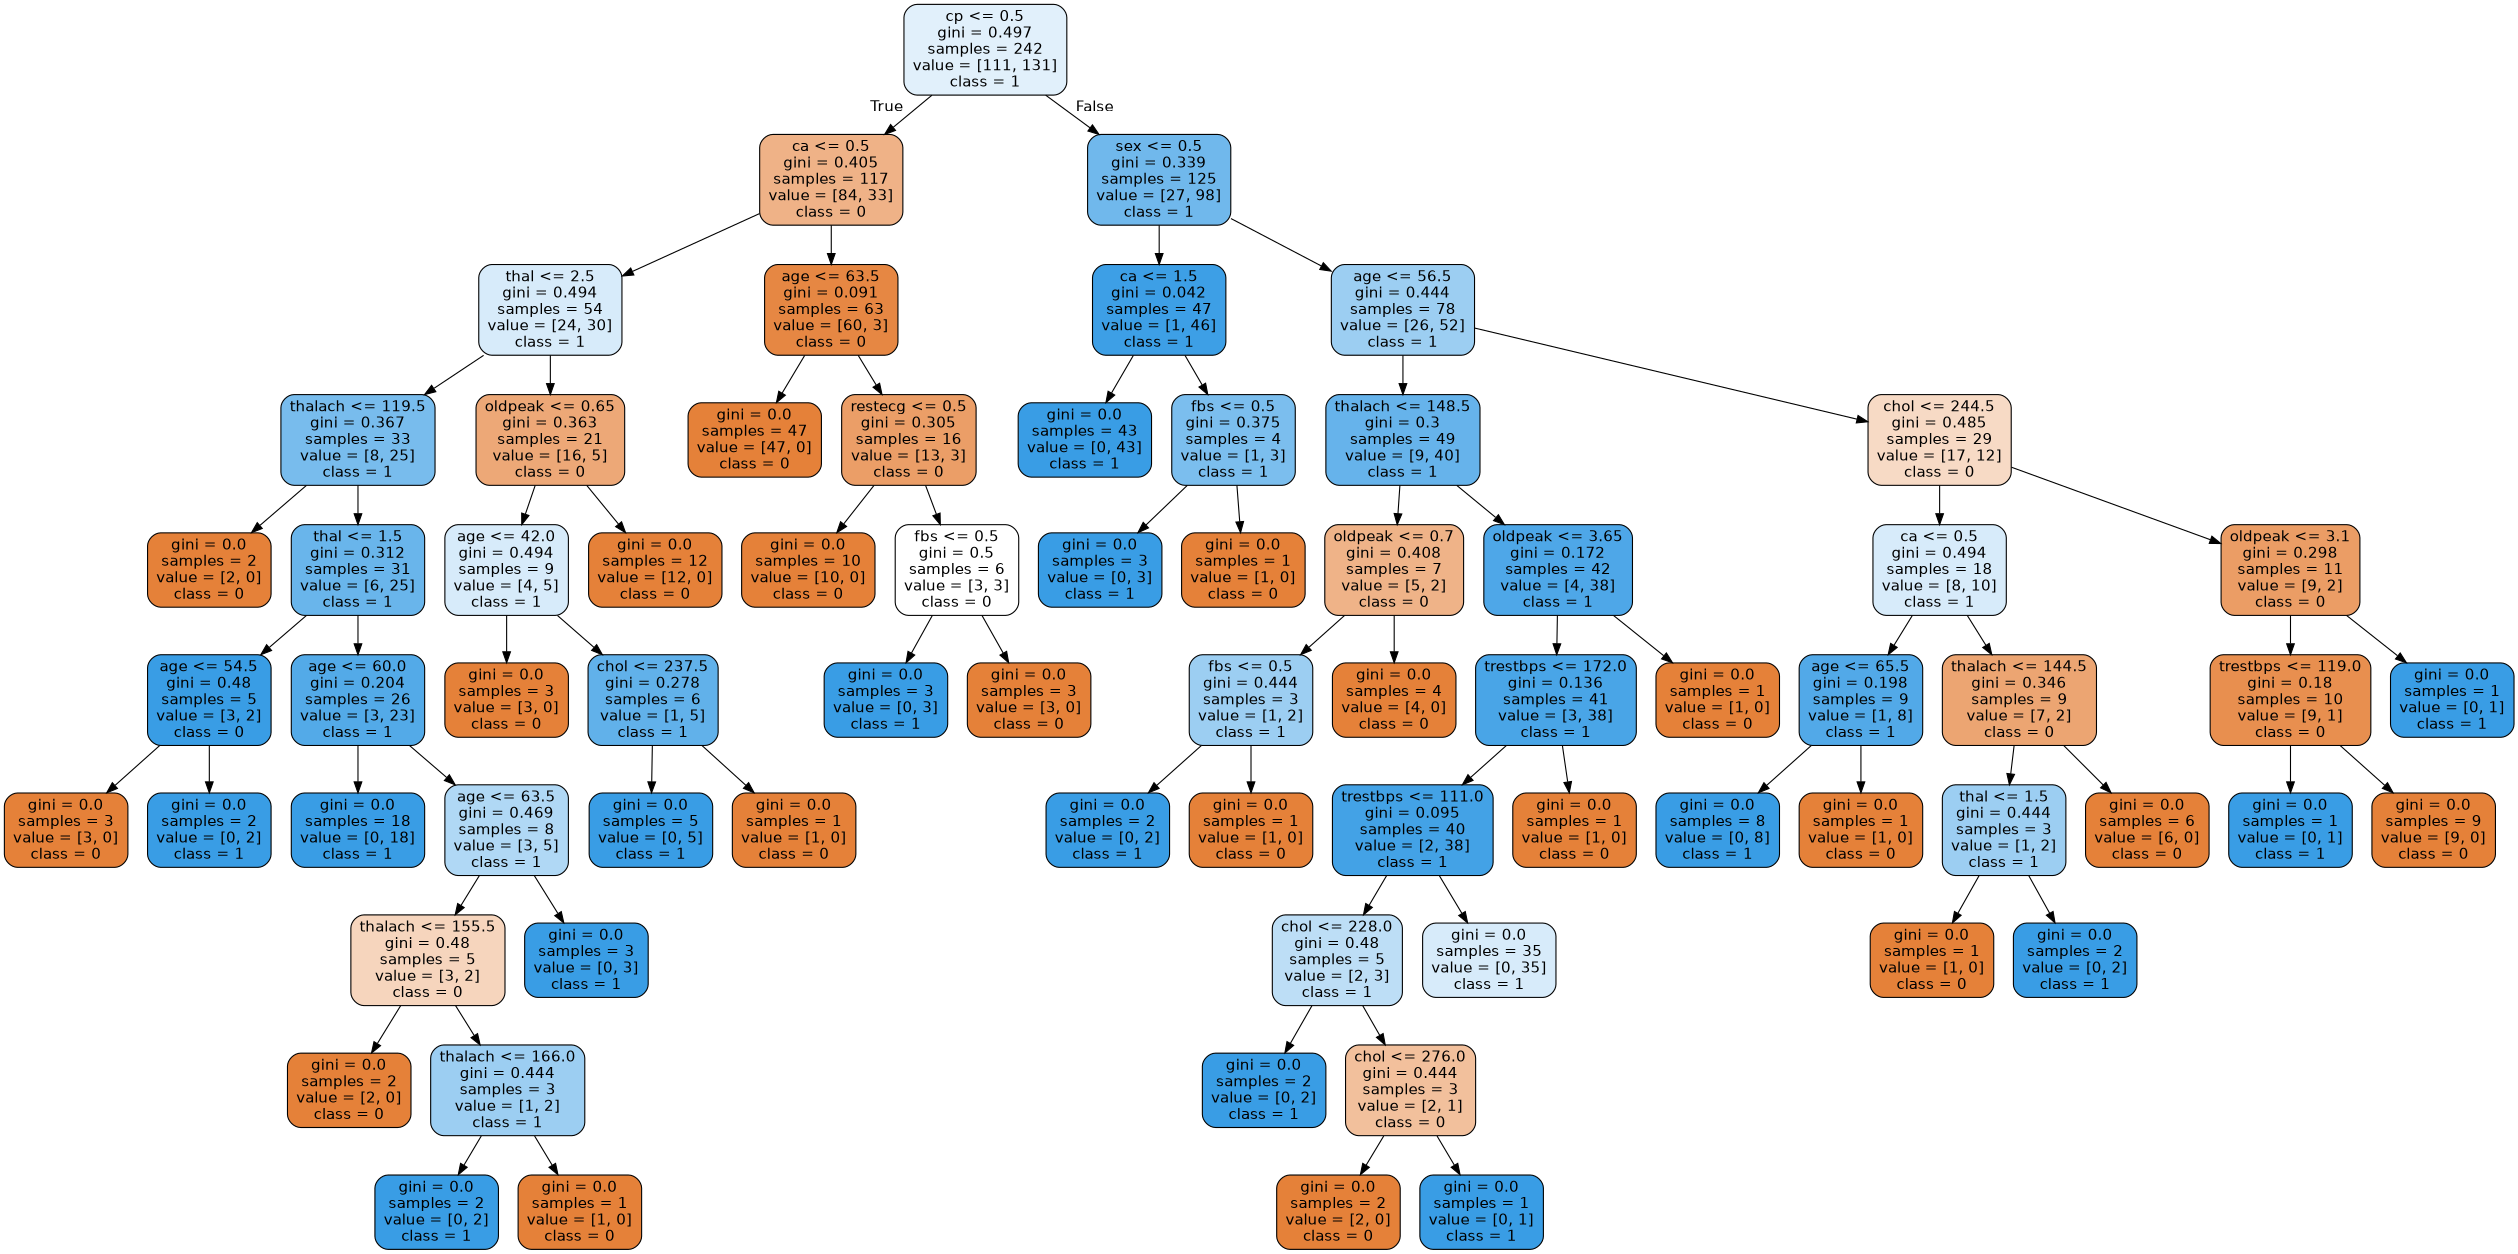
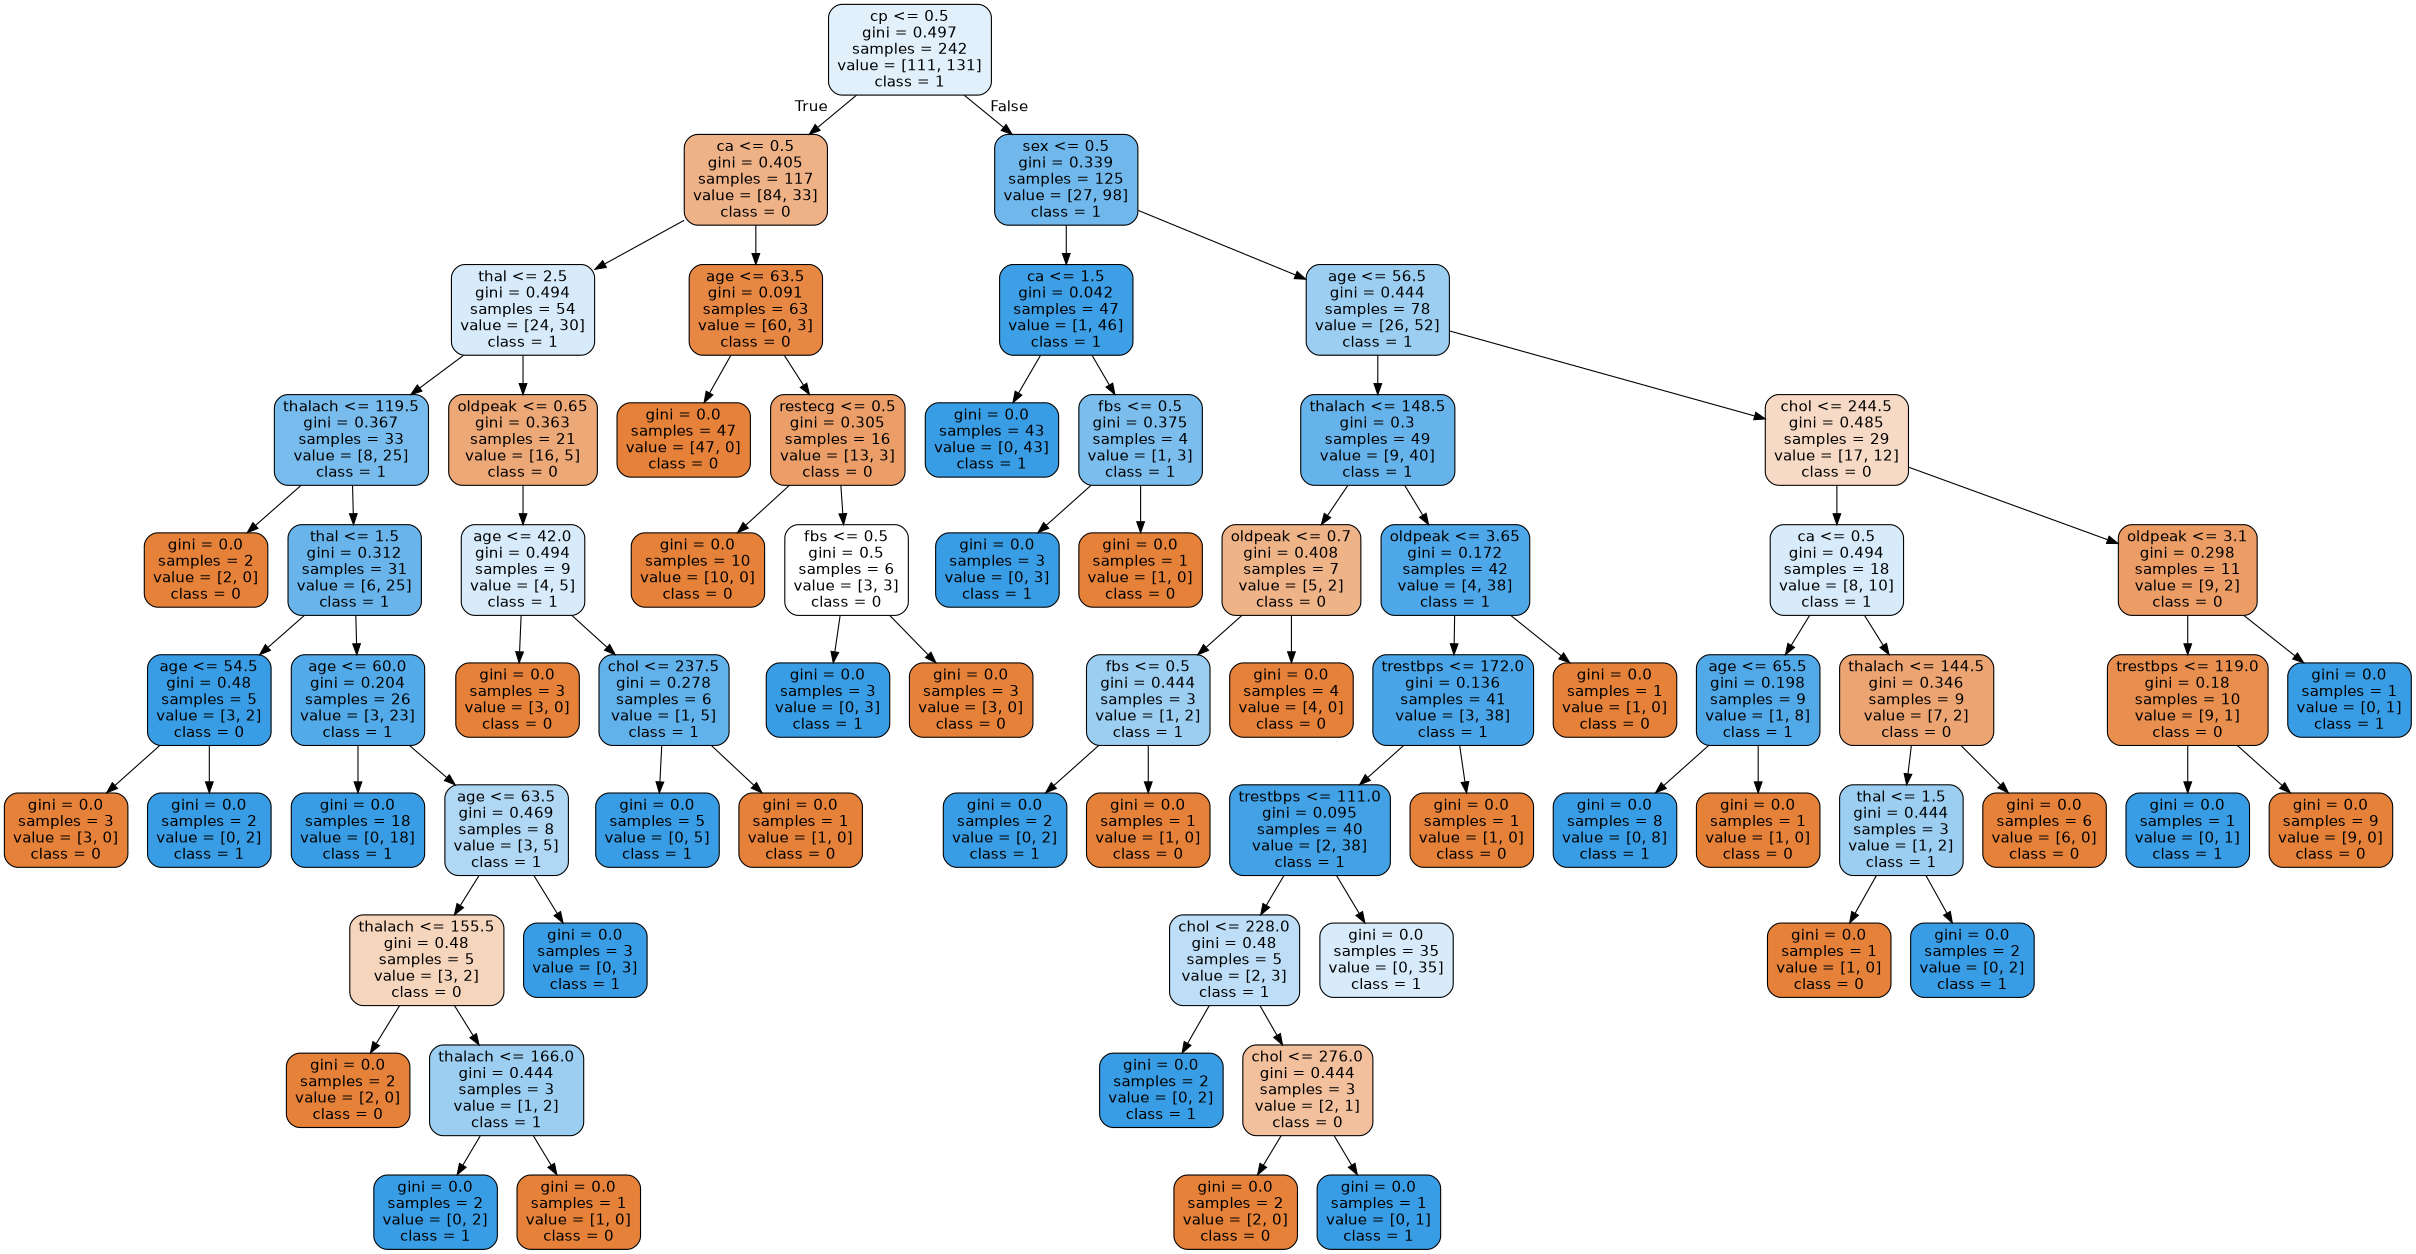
node "gini = 0.0 samples = 12 value = [12, 0] class = 0": removed
